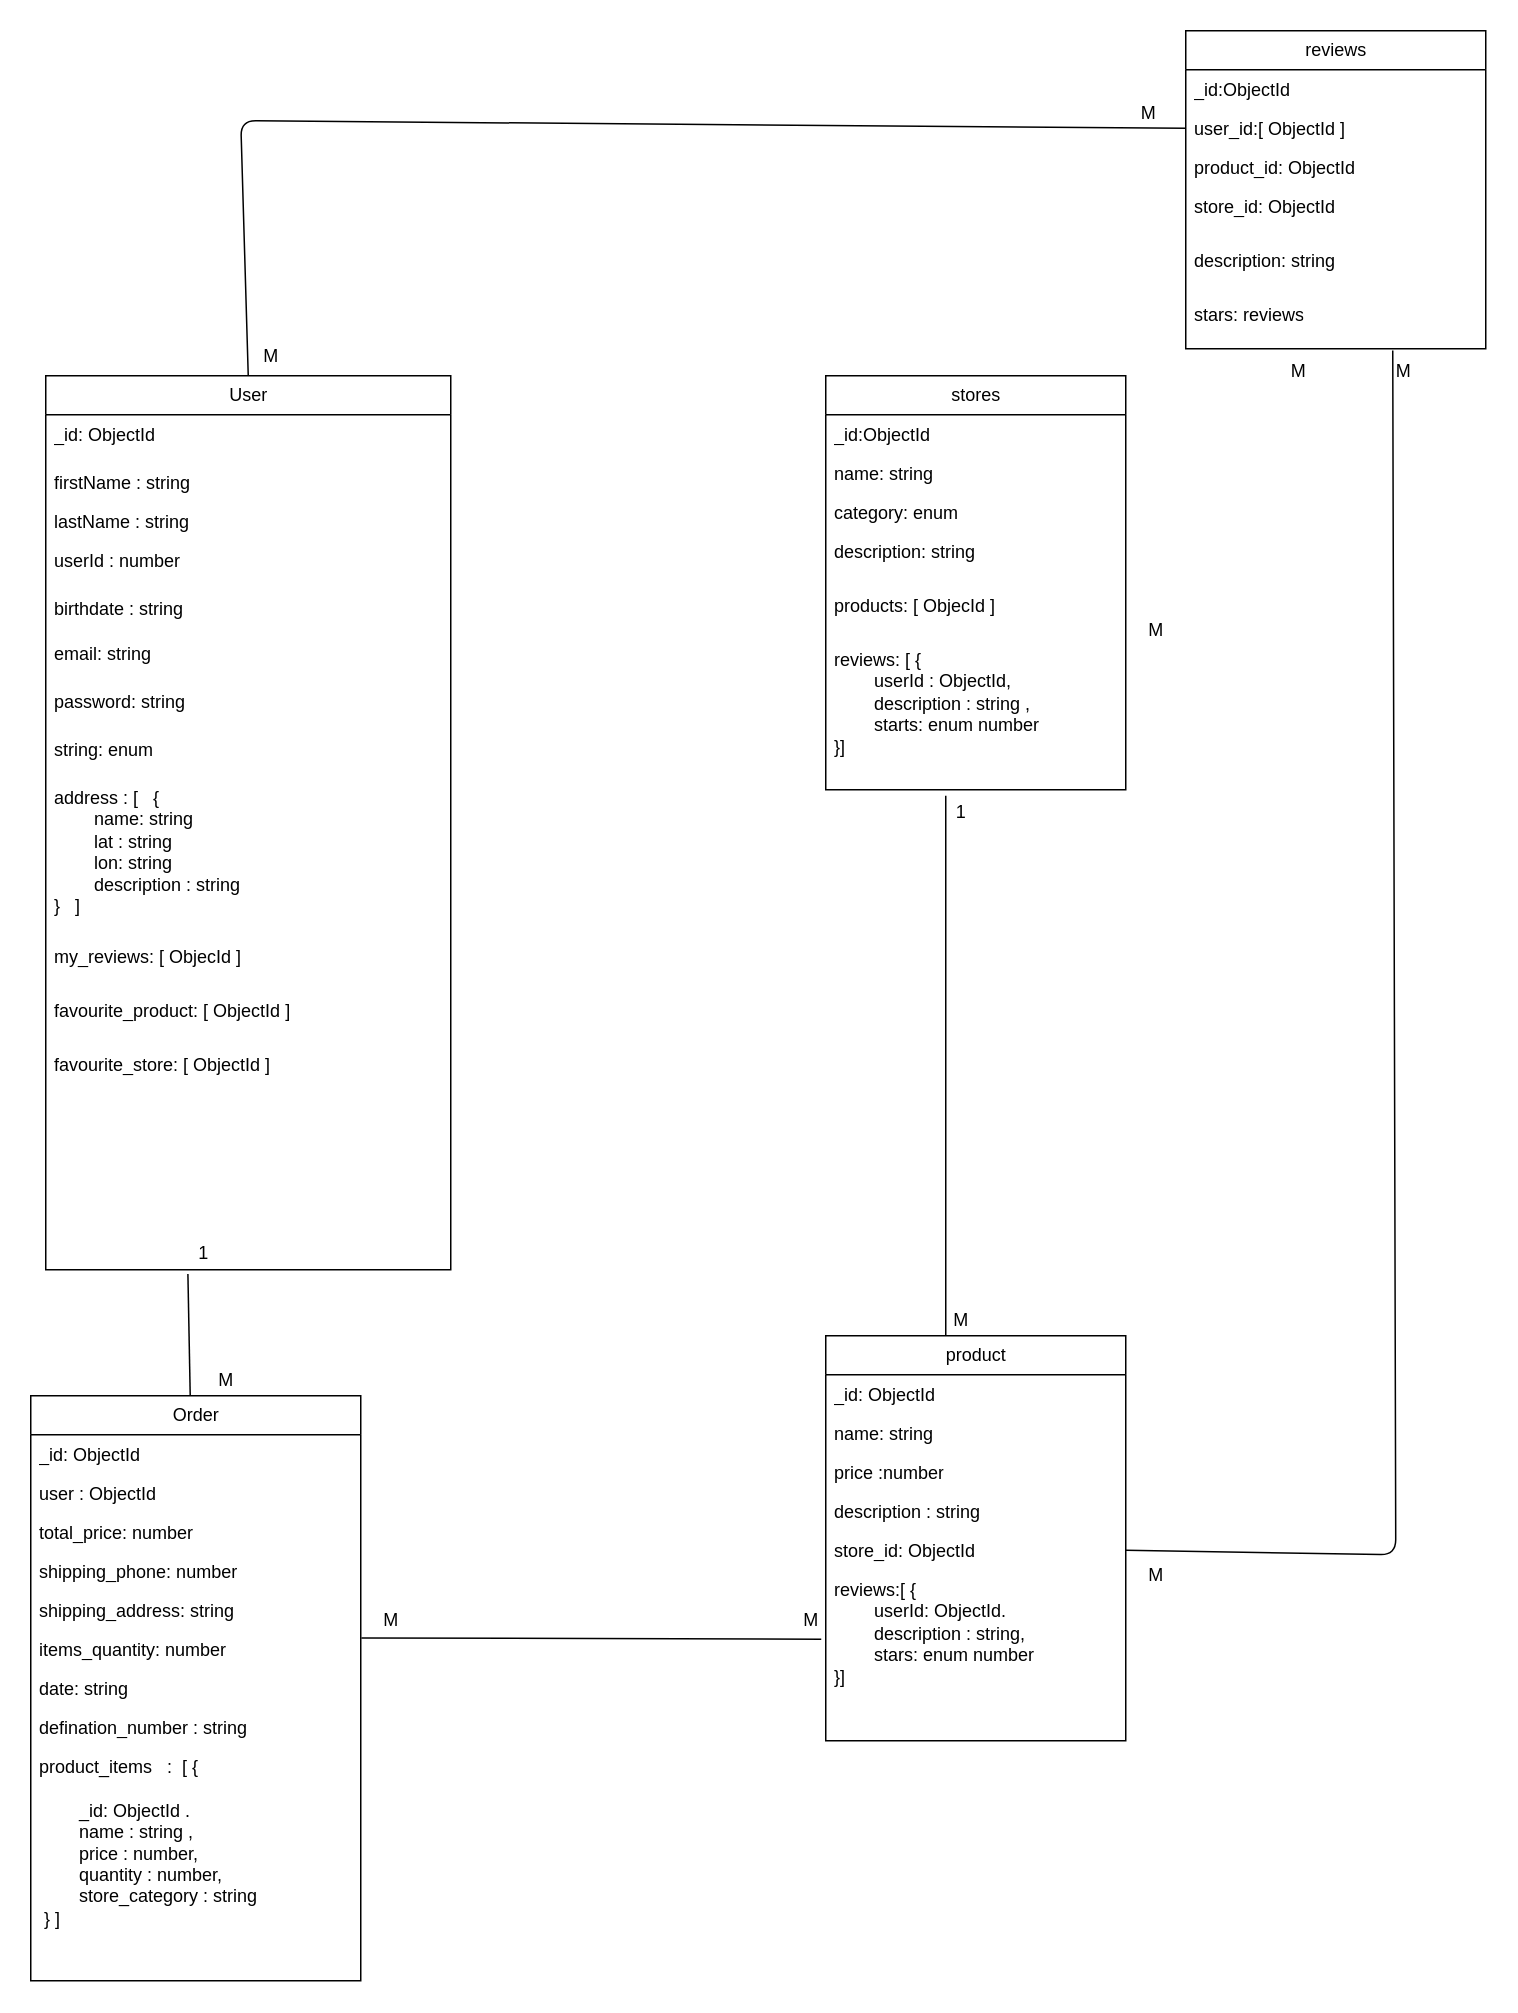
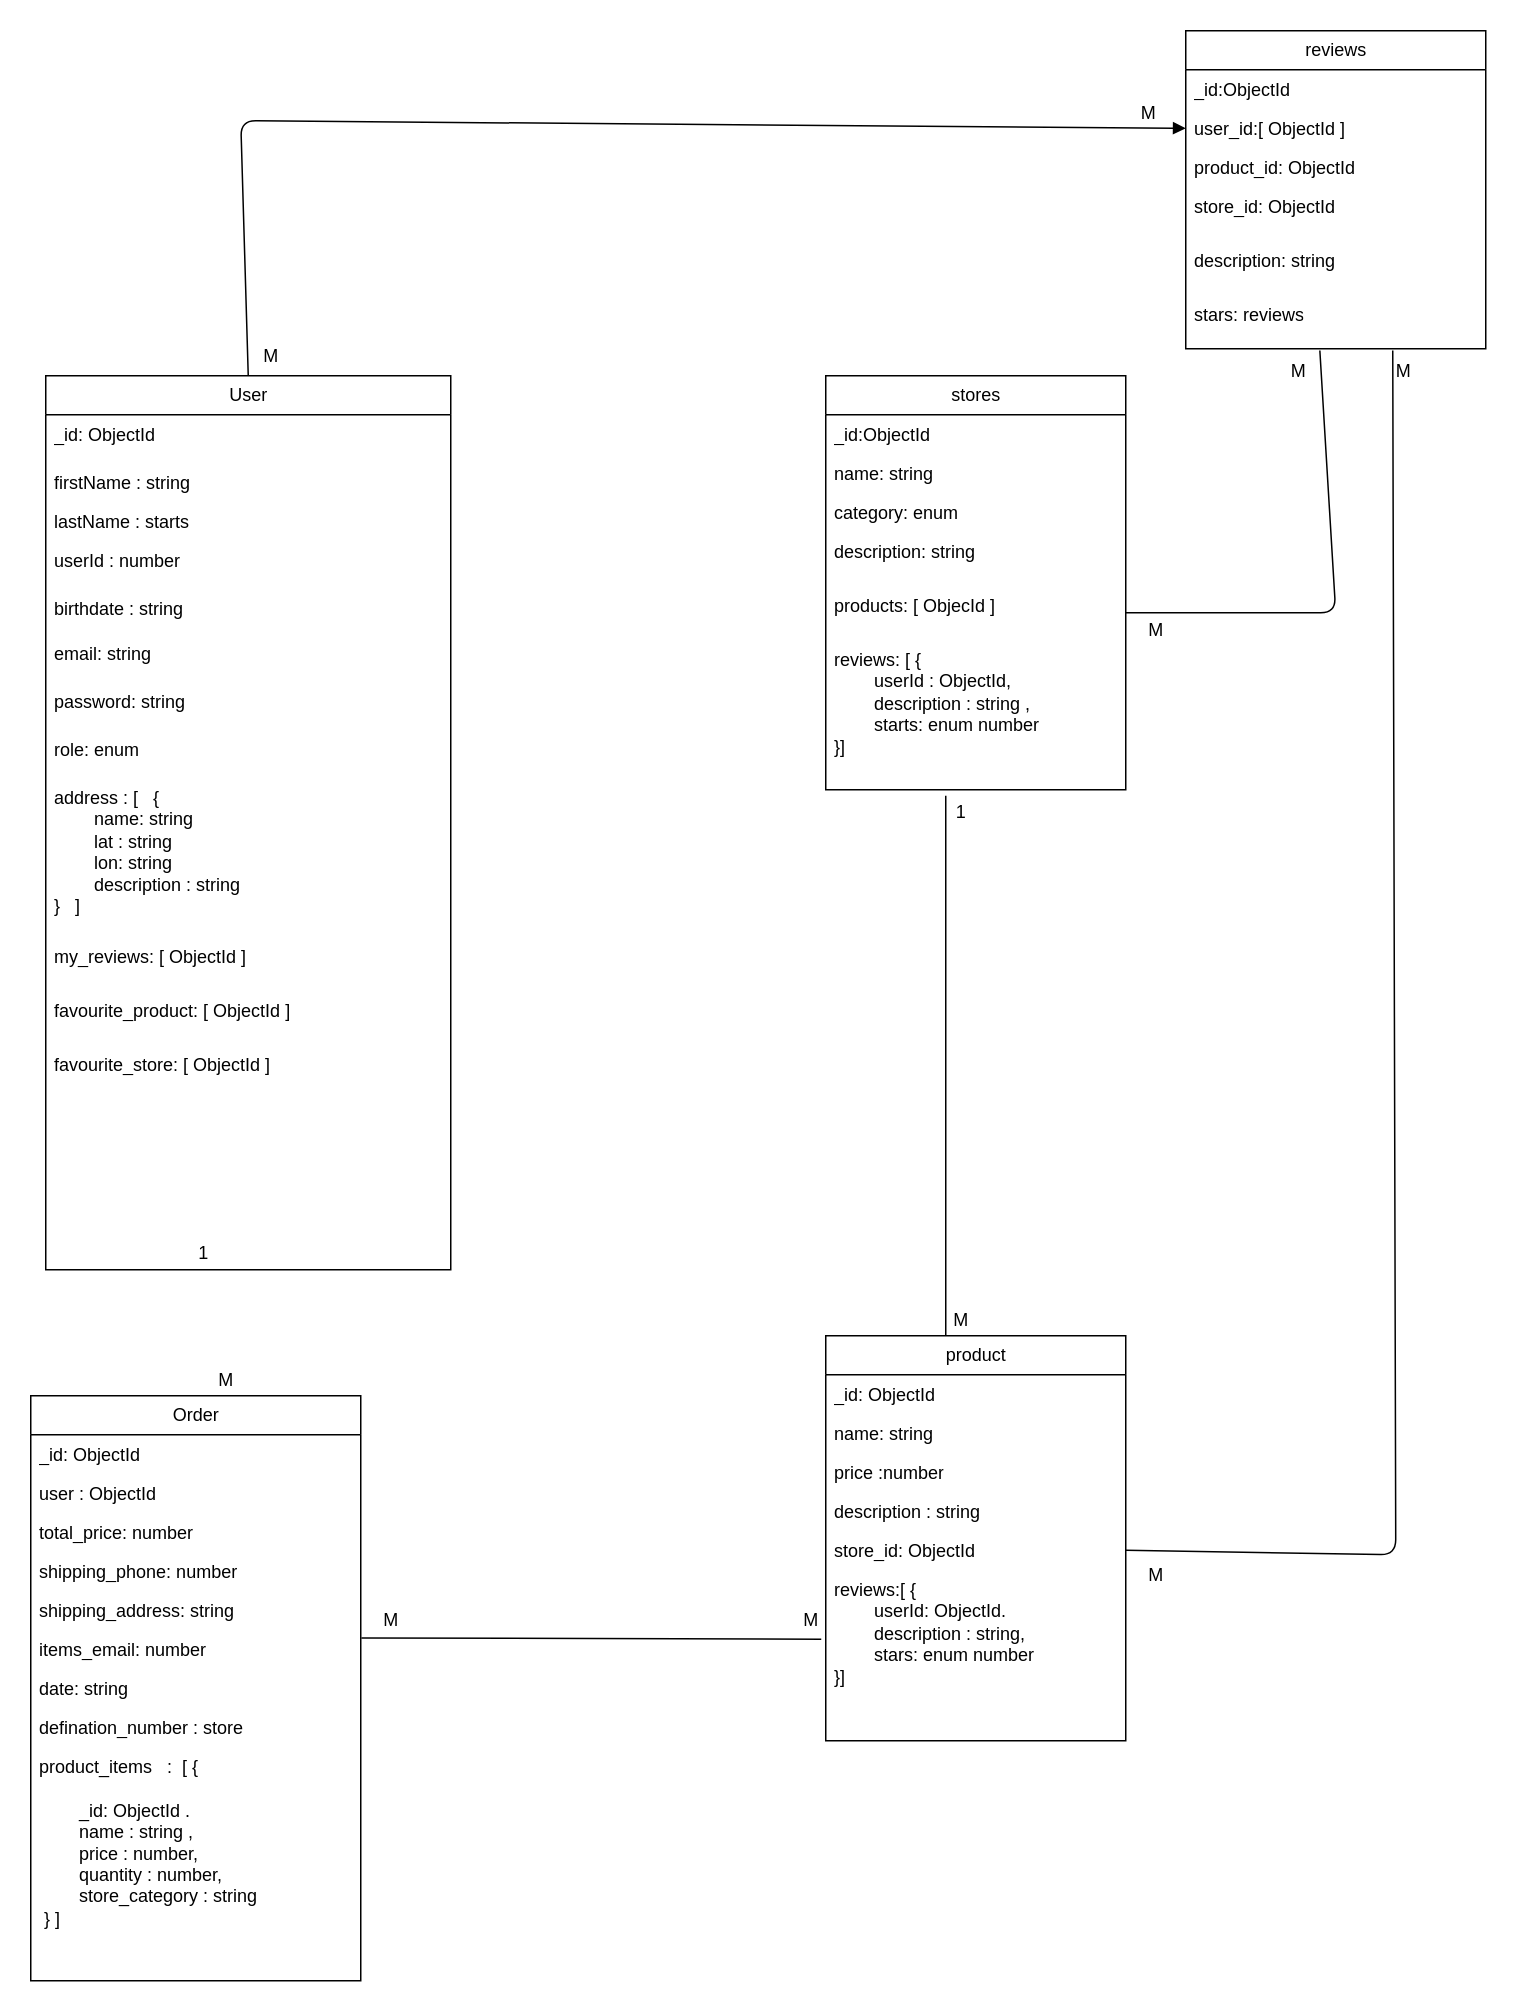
edge "user_id:[ ObjectId ]" -- "User": arrowhead none -> block
node "lastName : string": label "lastName : string" -> "lastName : starts"
edge "stars: reviews" -- "products: [ ObjecId ]": added
node "string: enum": label "string: enum" -> "role: enum"
node "my_reviews: [ ObjecId ]": label "my_reviews: [ ObjecId ]" -> "my_reviews: [ ObjectId ]"
edge "favourite_store: [ ObjectId ]" -- "Order": removed
node "items_quantity: number": label "items_quantity: number" -> "items_email: number"
node "defination_number : string": label "defination_number : string" -> "defination_number : store"
